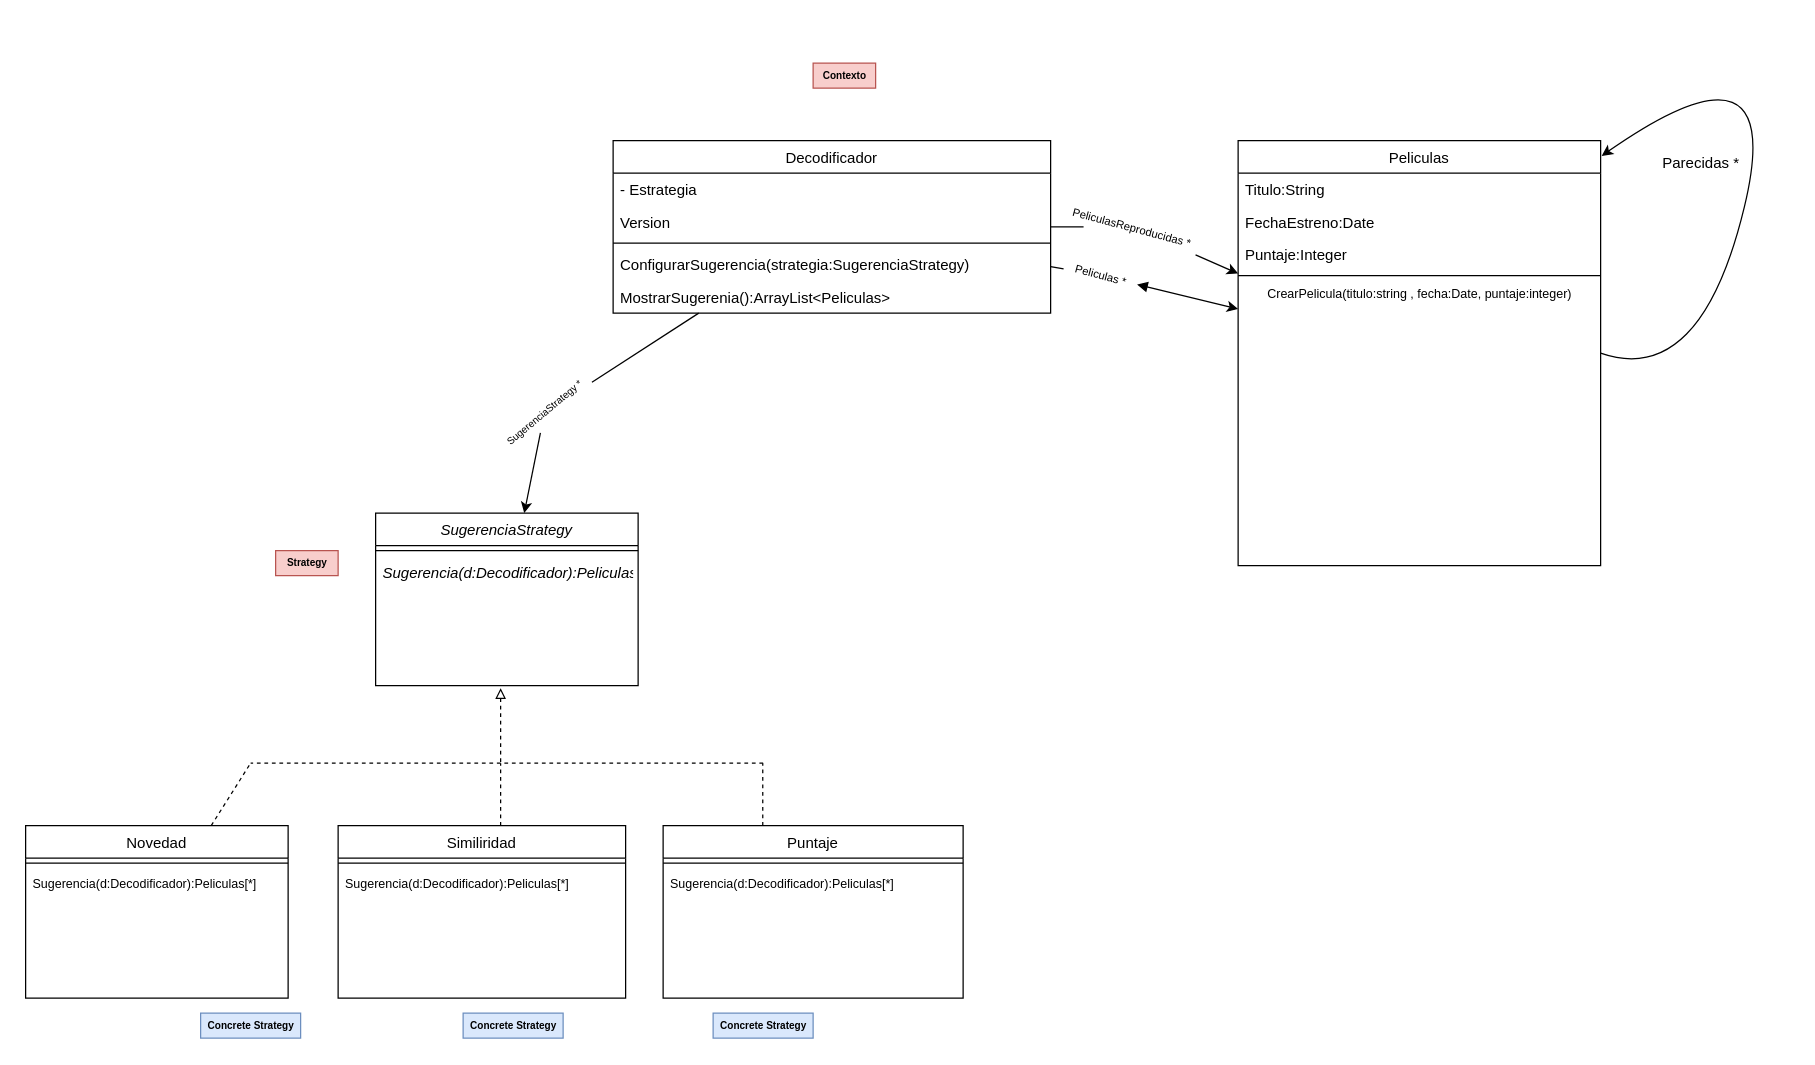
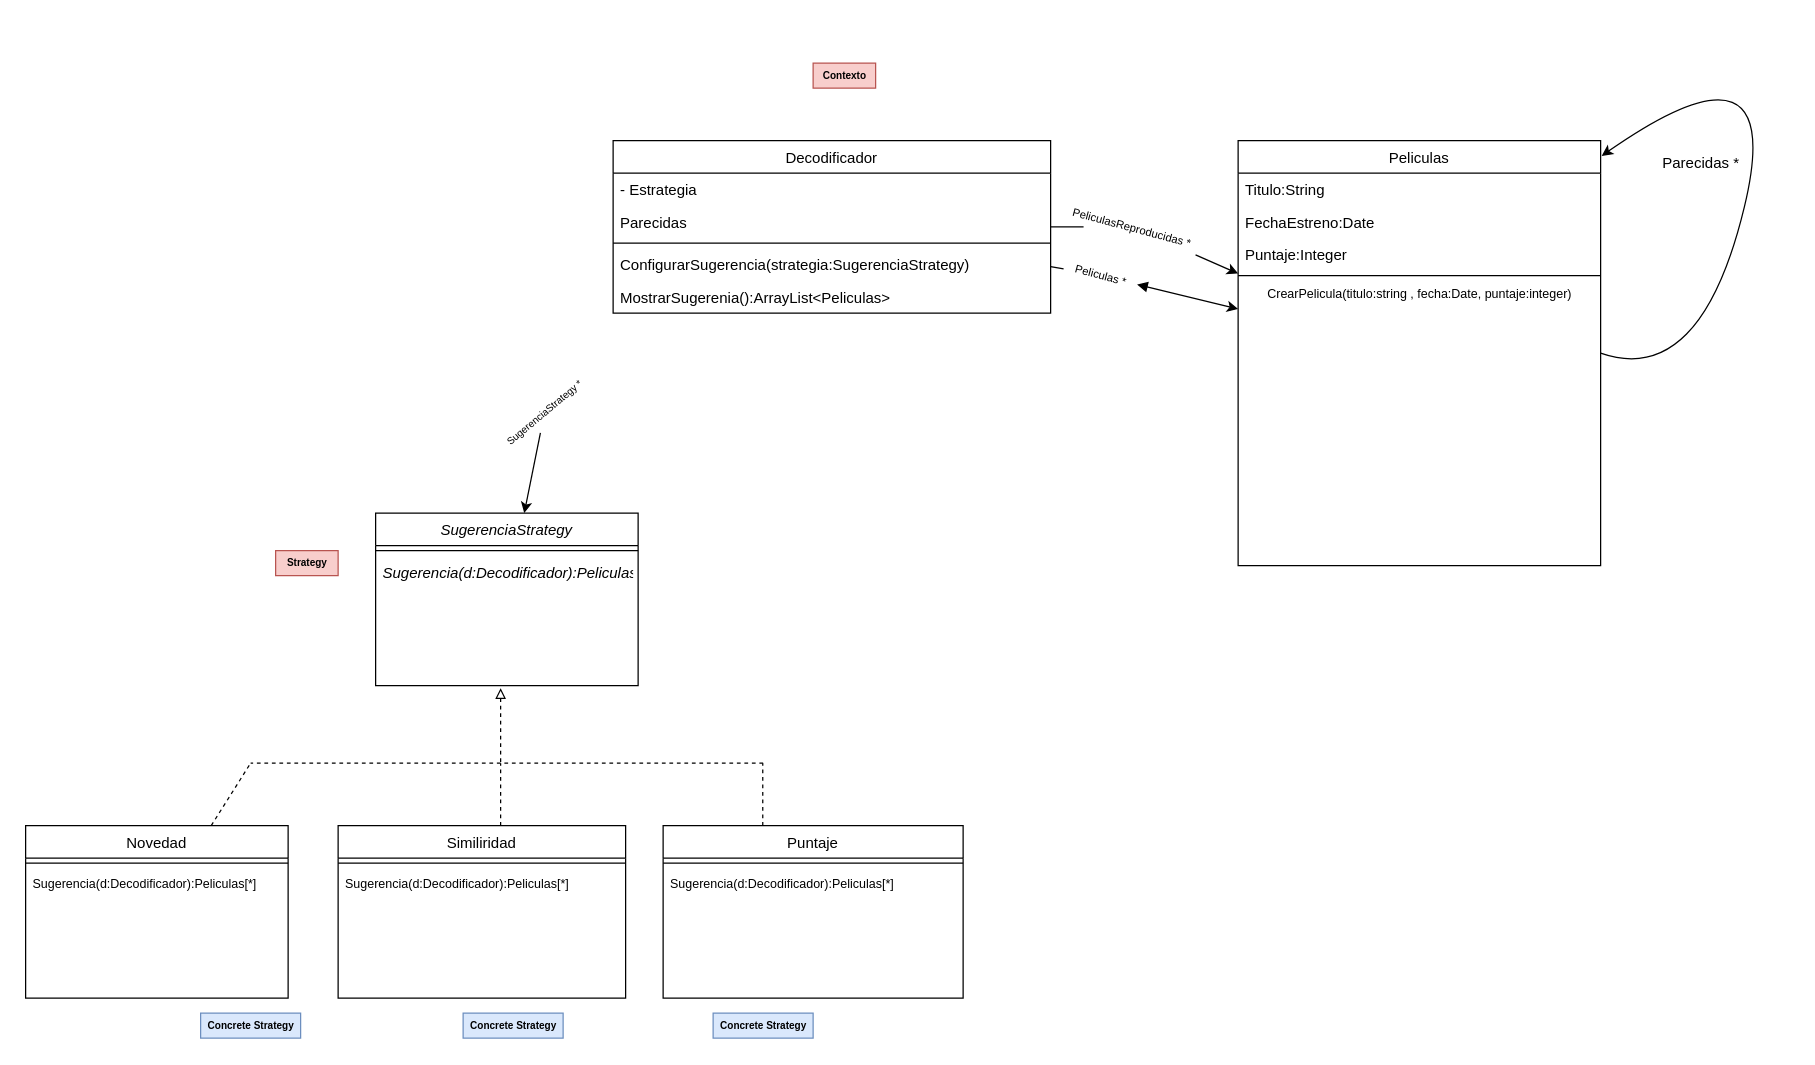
node "Version": label "Version" -> "Parecidas"
edge "Decodificador" -- "SugerenciaStrategy *": removed
